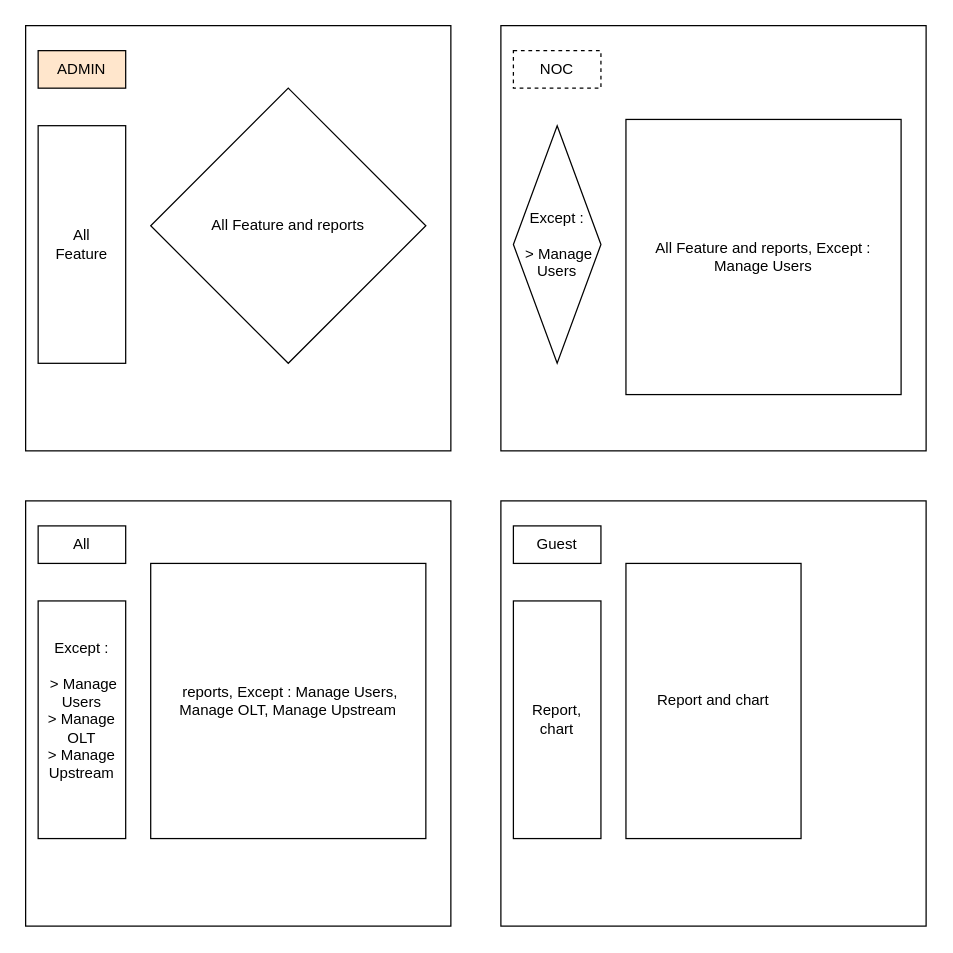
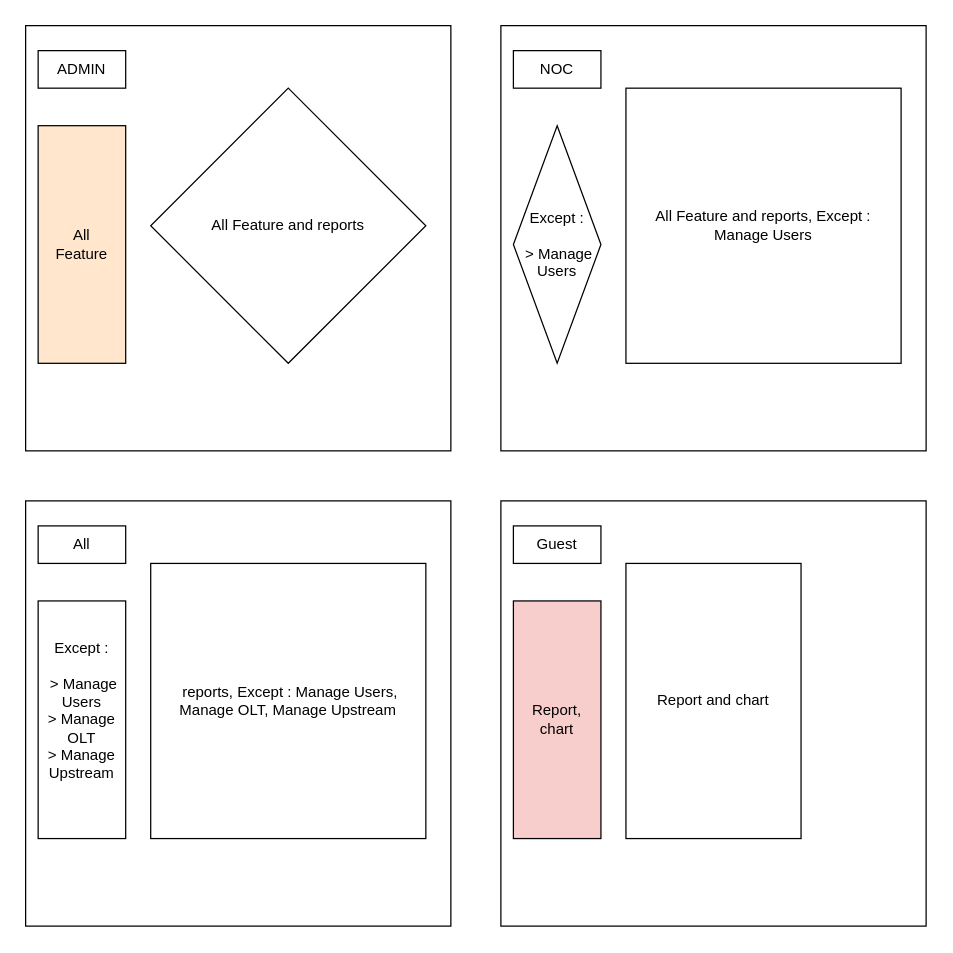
node "ADMIN": fillcolor #ffe6cc -> #ffffff
node "NOC": style dashed -> solid
node "All Feature": fillcolor #ffffff -> #ffe6cc
node "All Feature and reports, Except : Manage Users": moved (763, 257) -> (763, 226)
node "Report, chart": fillcolor #ffffff -> #f8cecc
